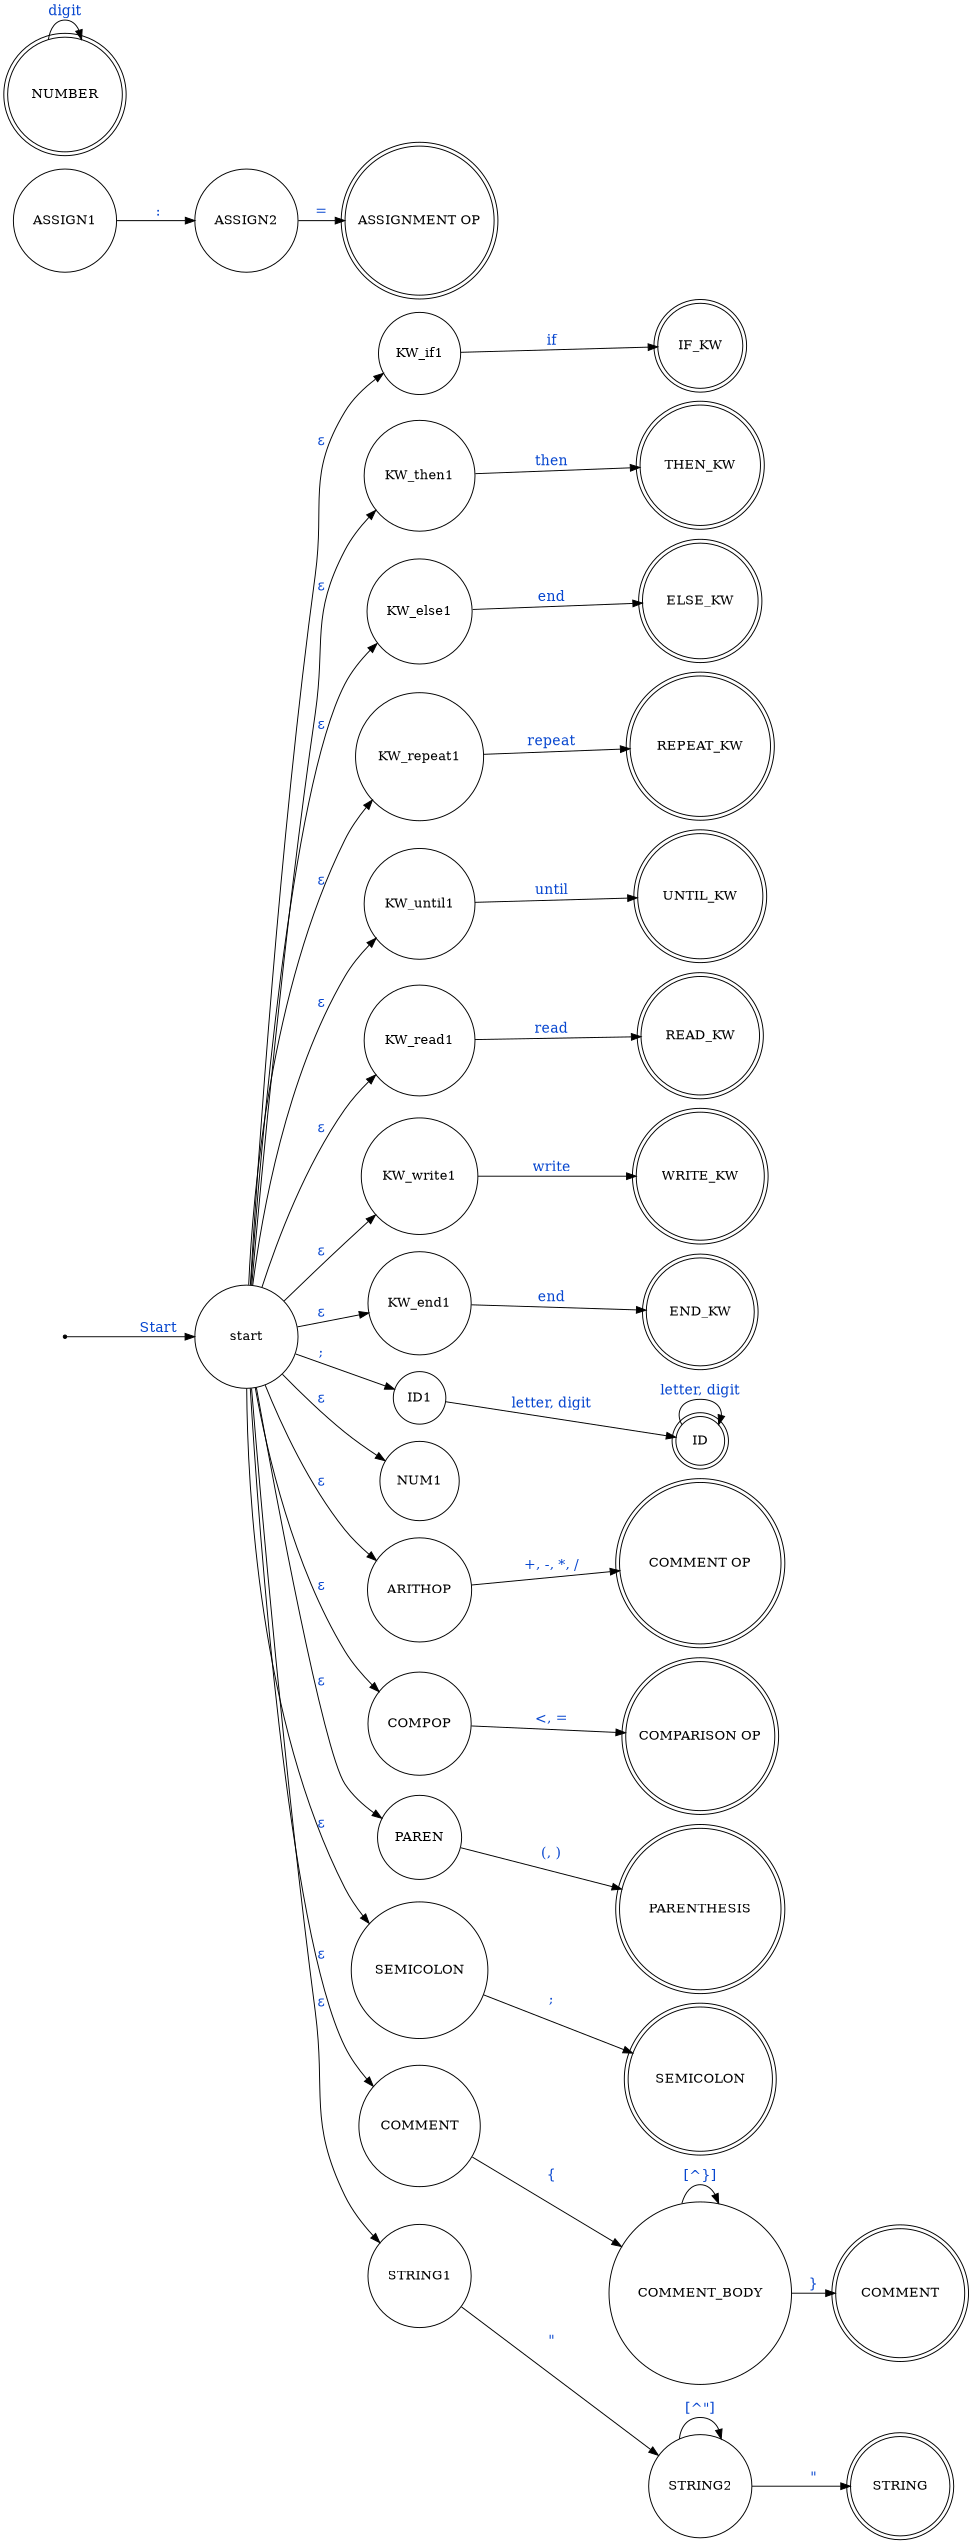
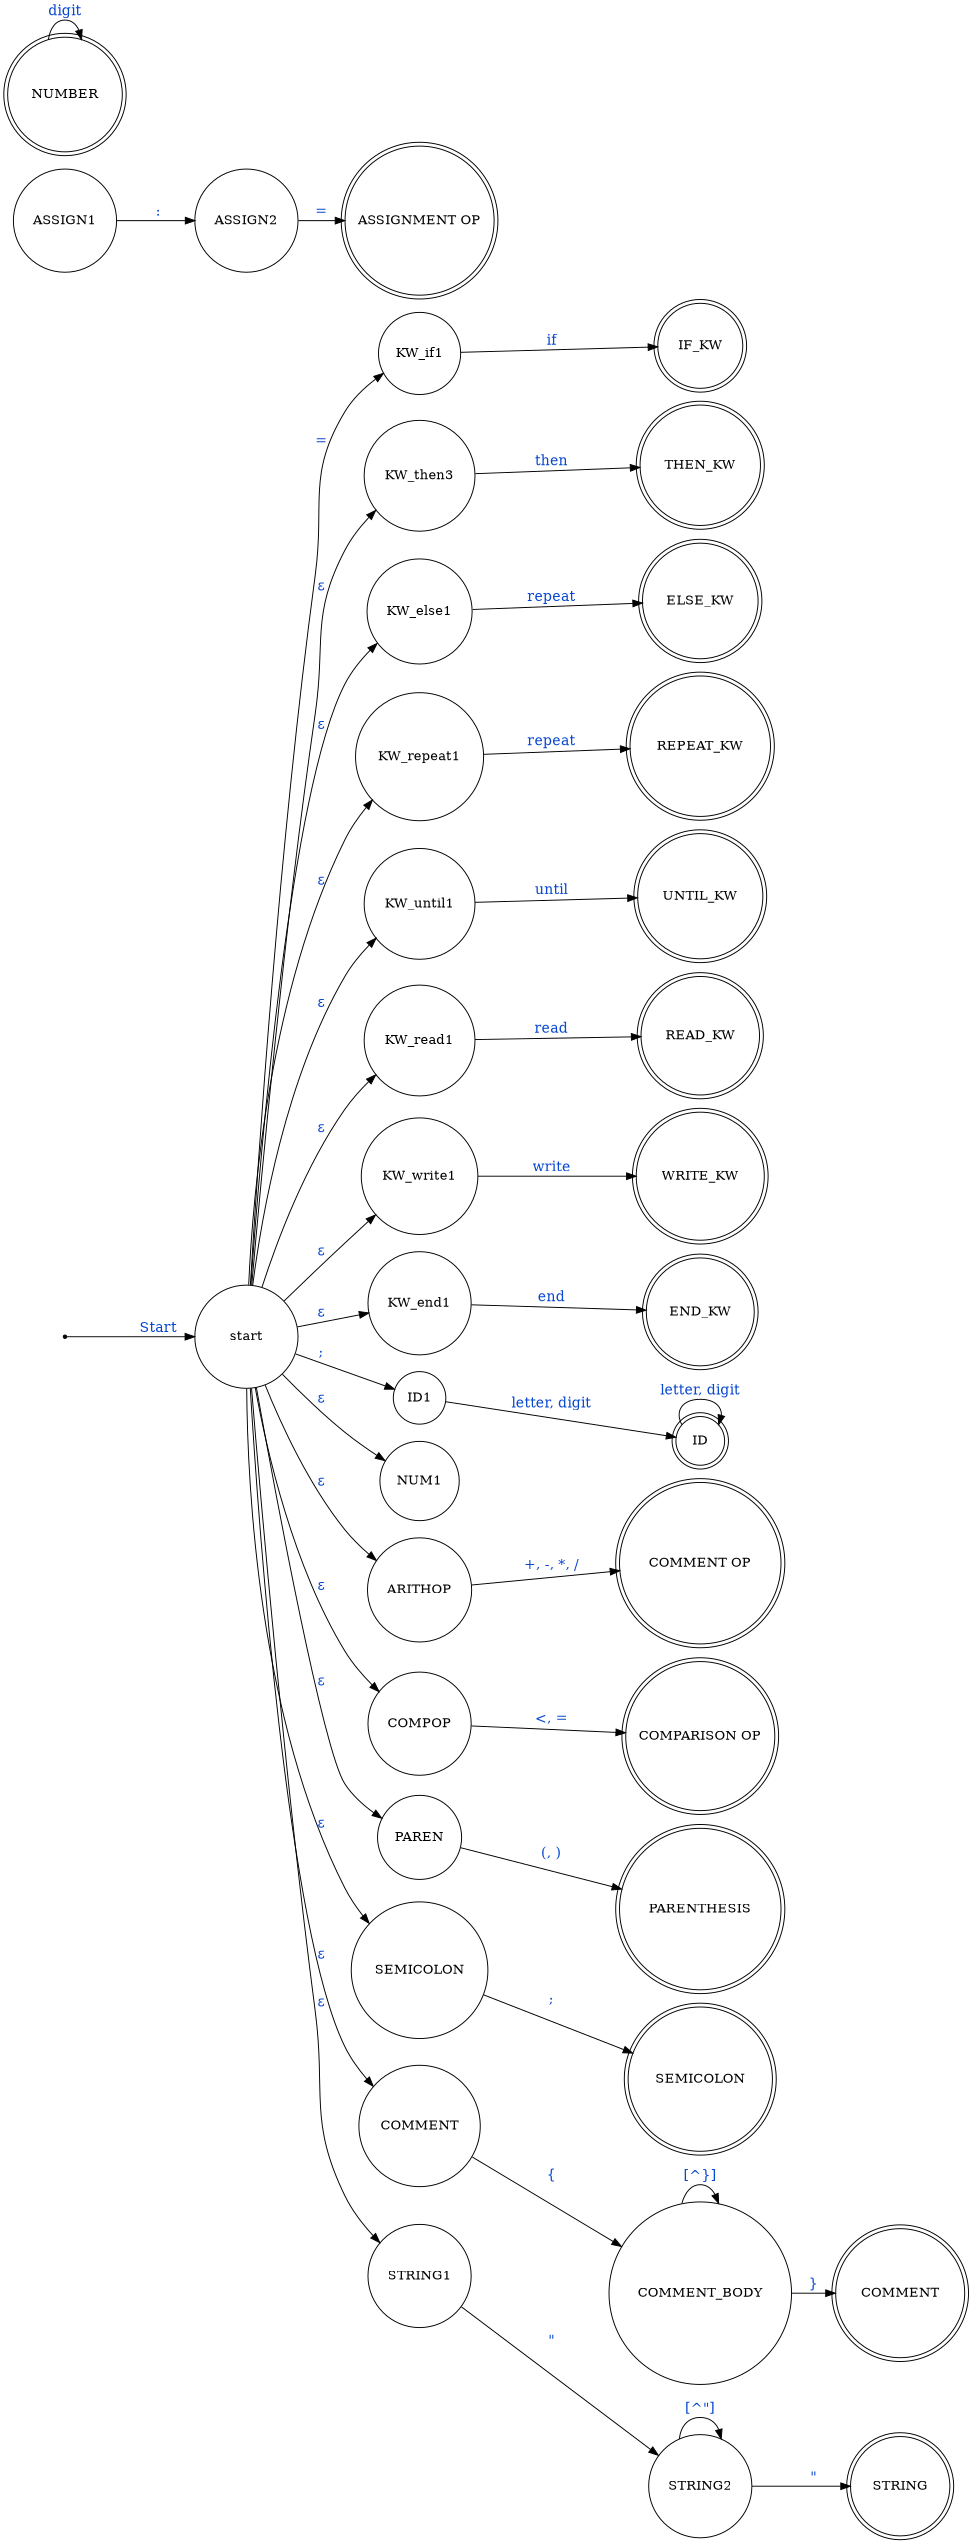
edge "start" -> "KW_if1": label "ε" -> "="
node "KW_then1": label "KW_then1" -> "KW_then3"
edge "KW_else1" -> "ELSE_KW": label "end" -> "repeat"
